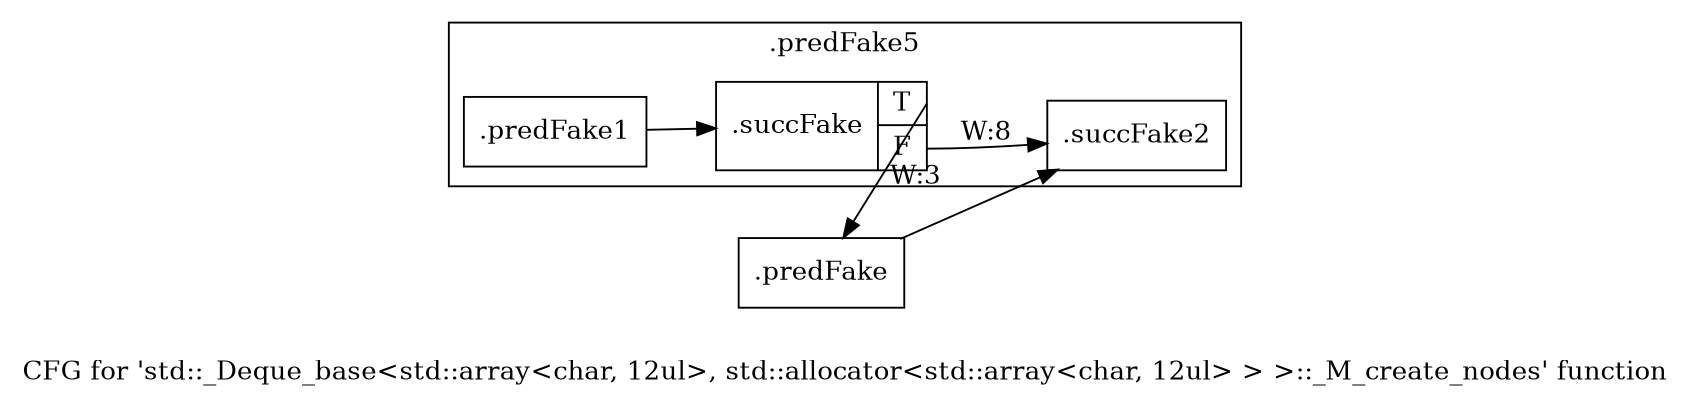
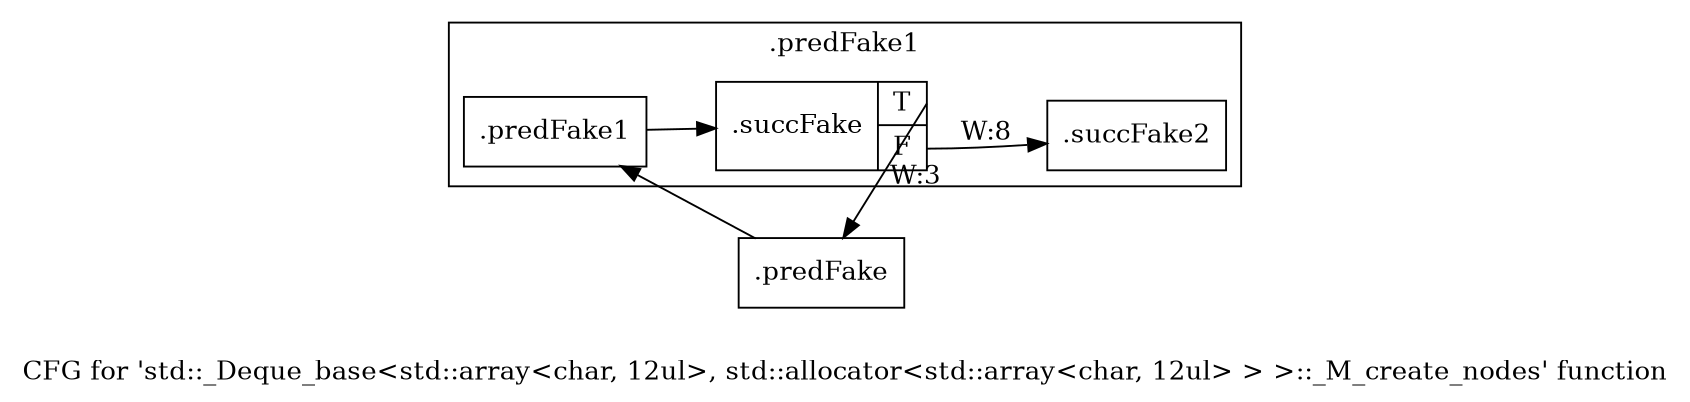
cluster ".predFake5": label ".predFake5" -> ".predFake1"
edge ".predFake" -> ".succFake2": now ".predFake" -> ".predFake1"
